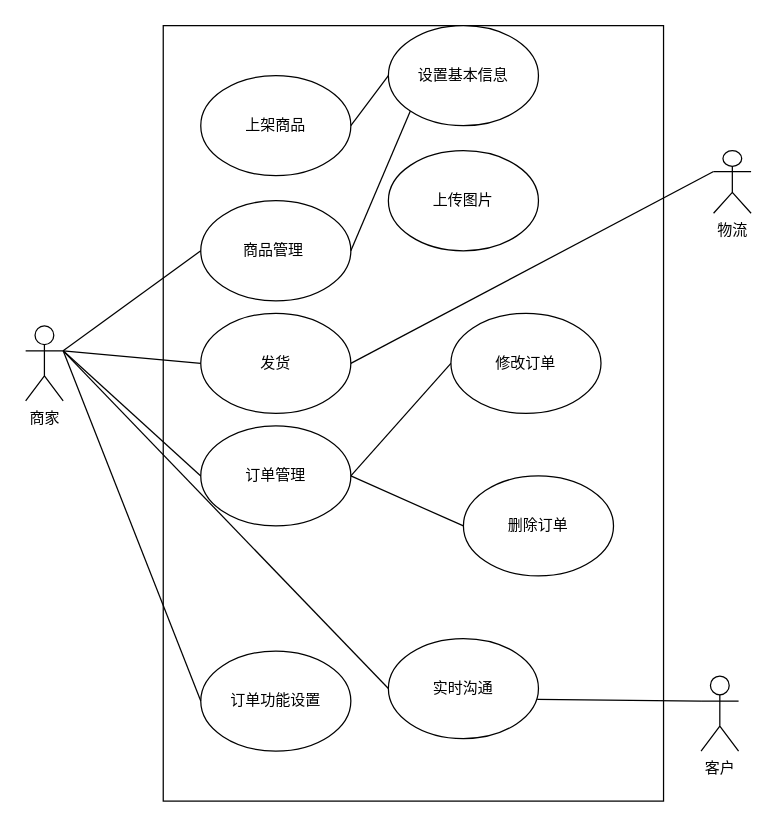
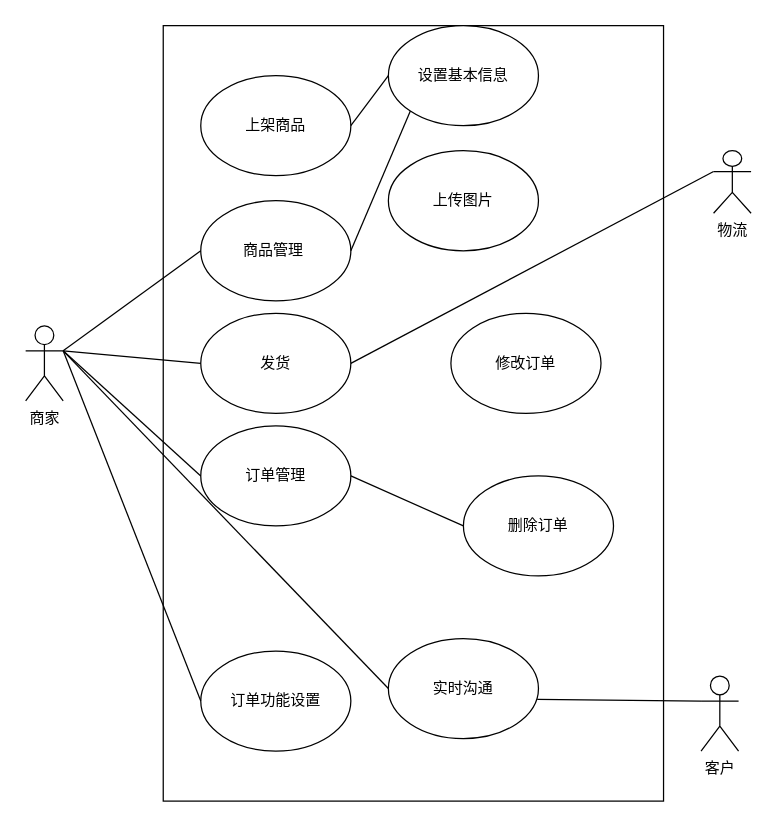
edge "修改订单" -- "订单管理": removed
